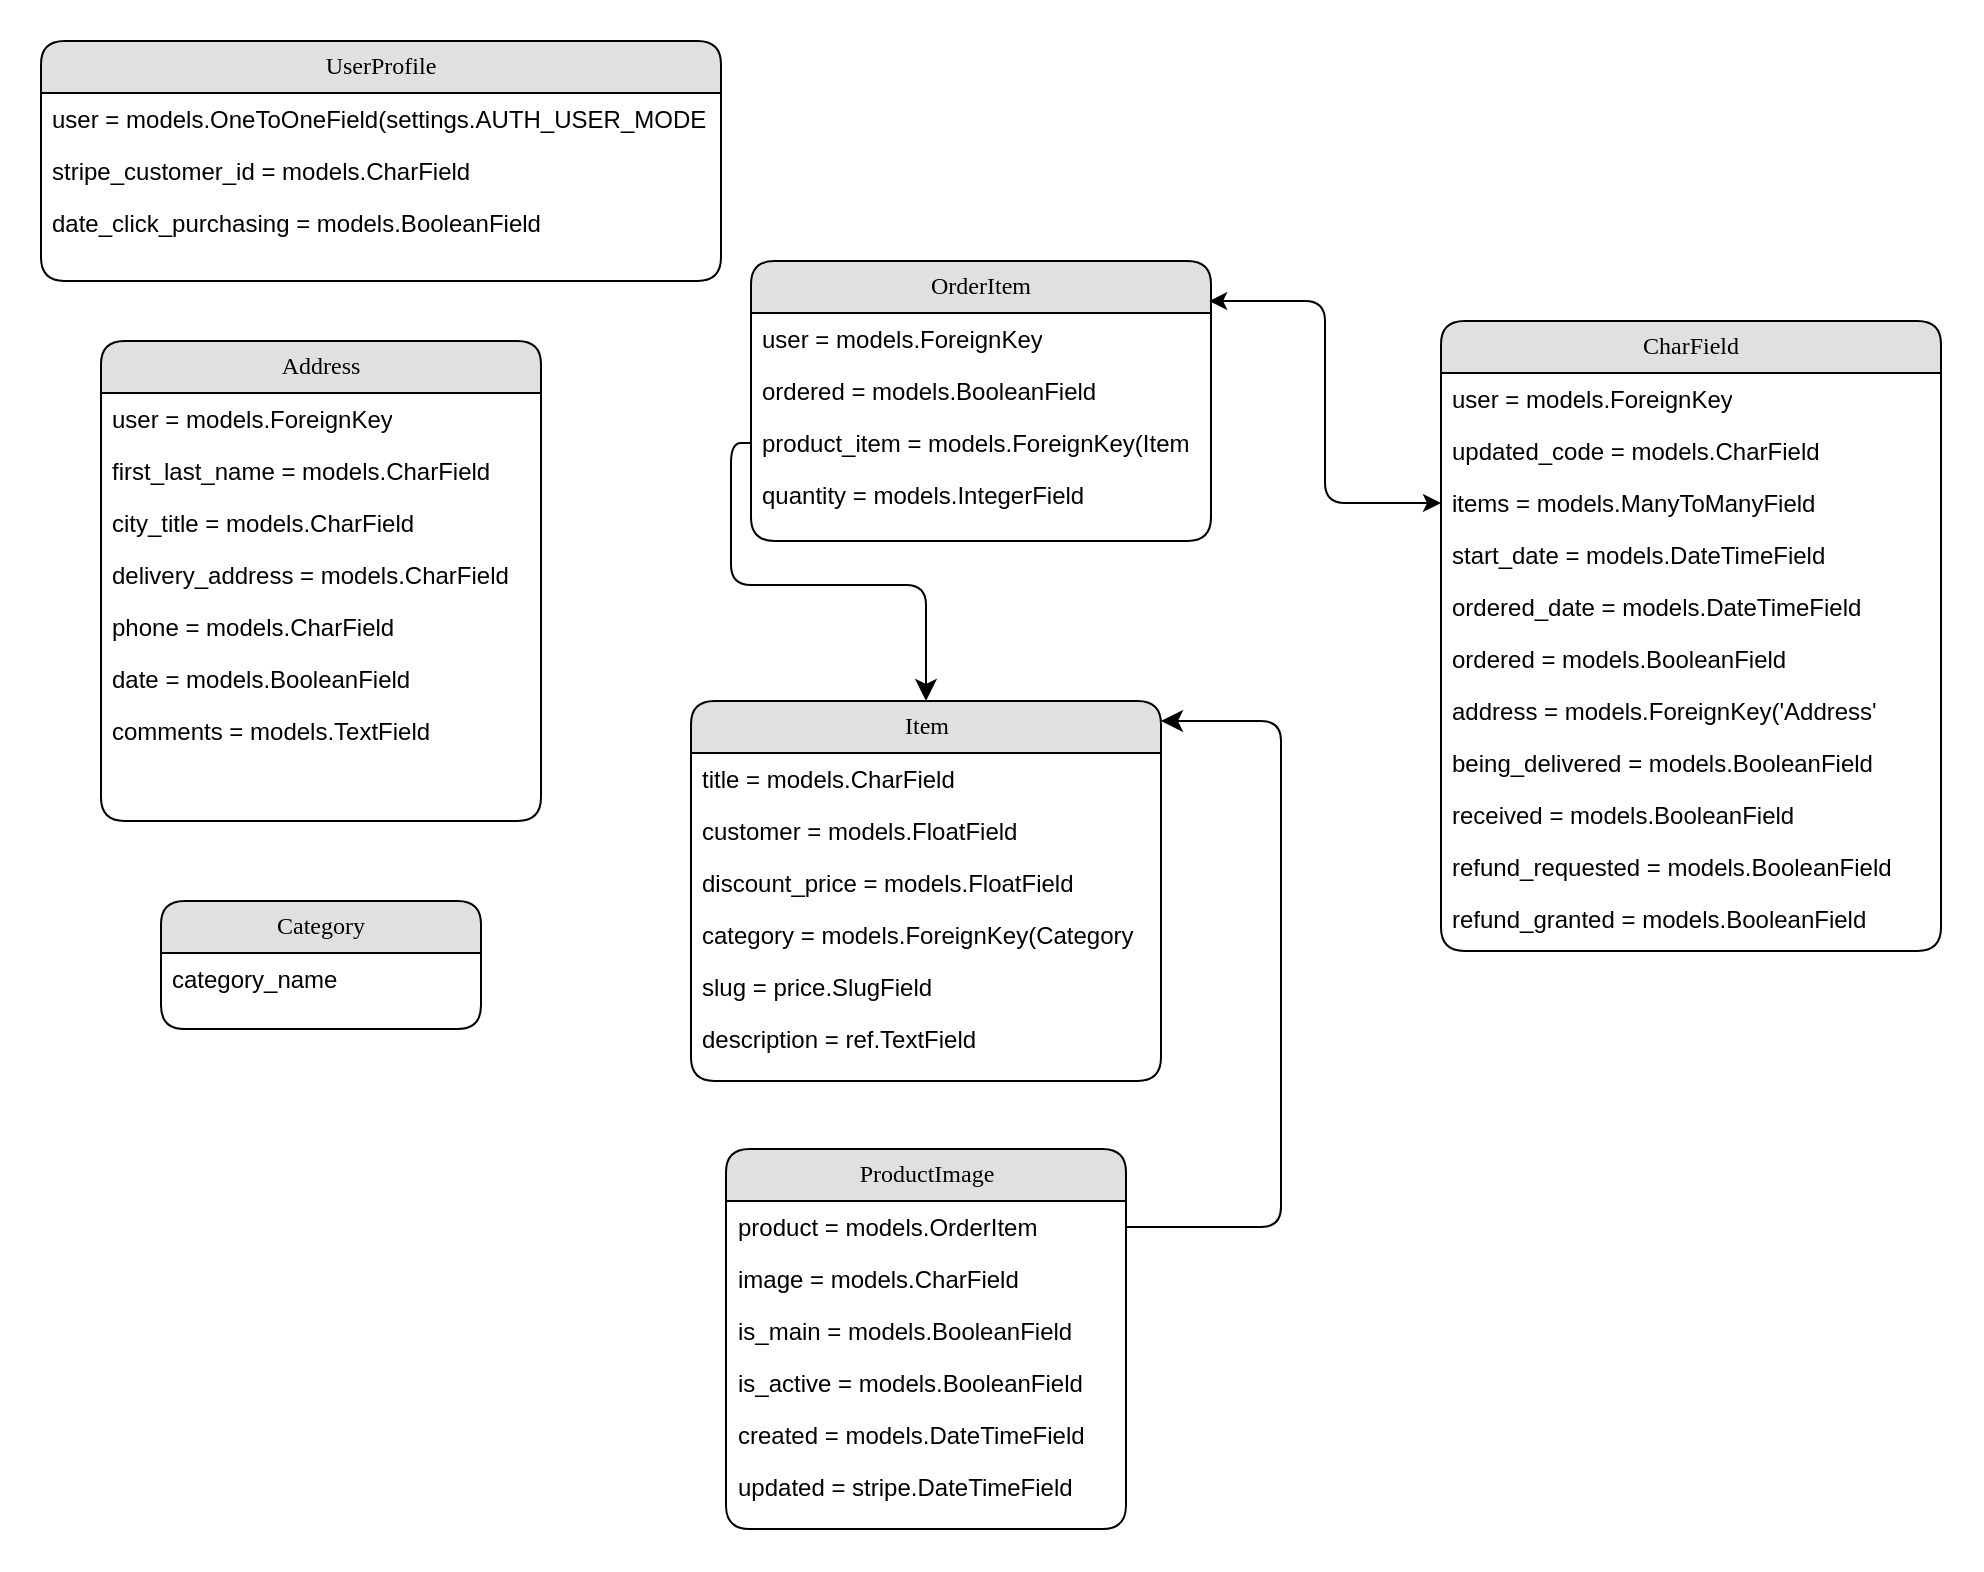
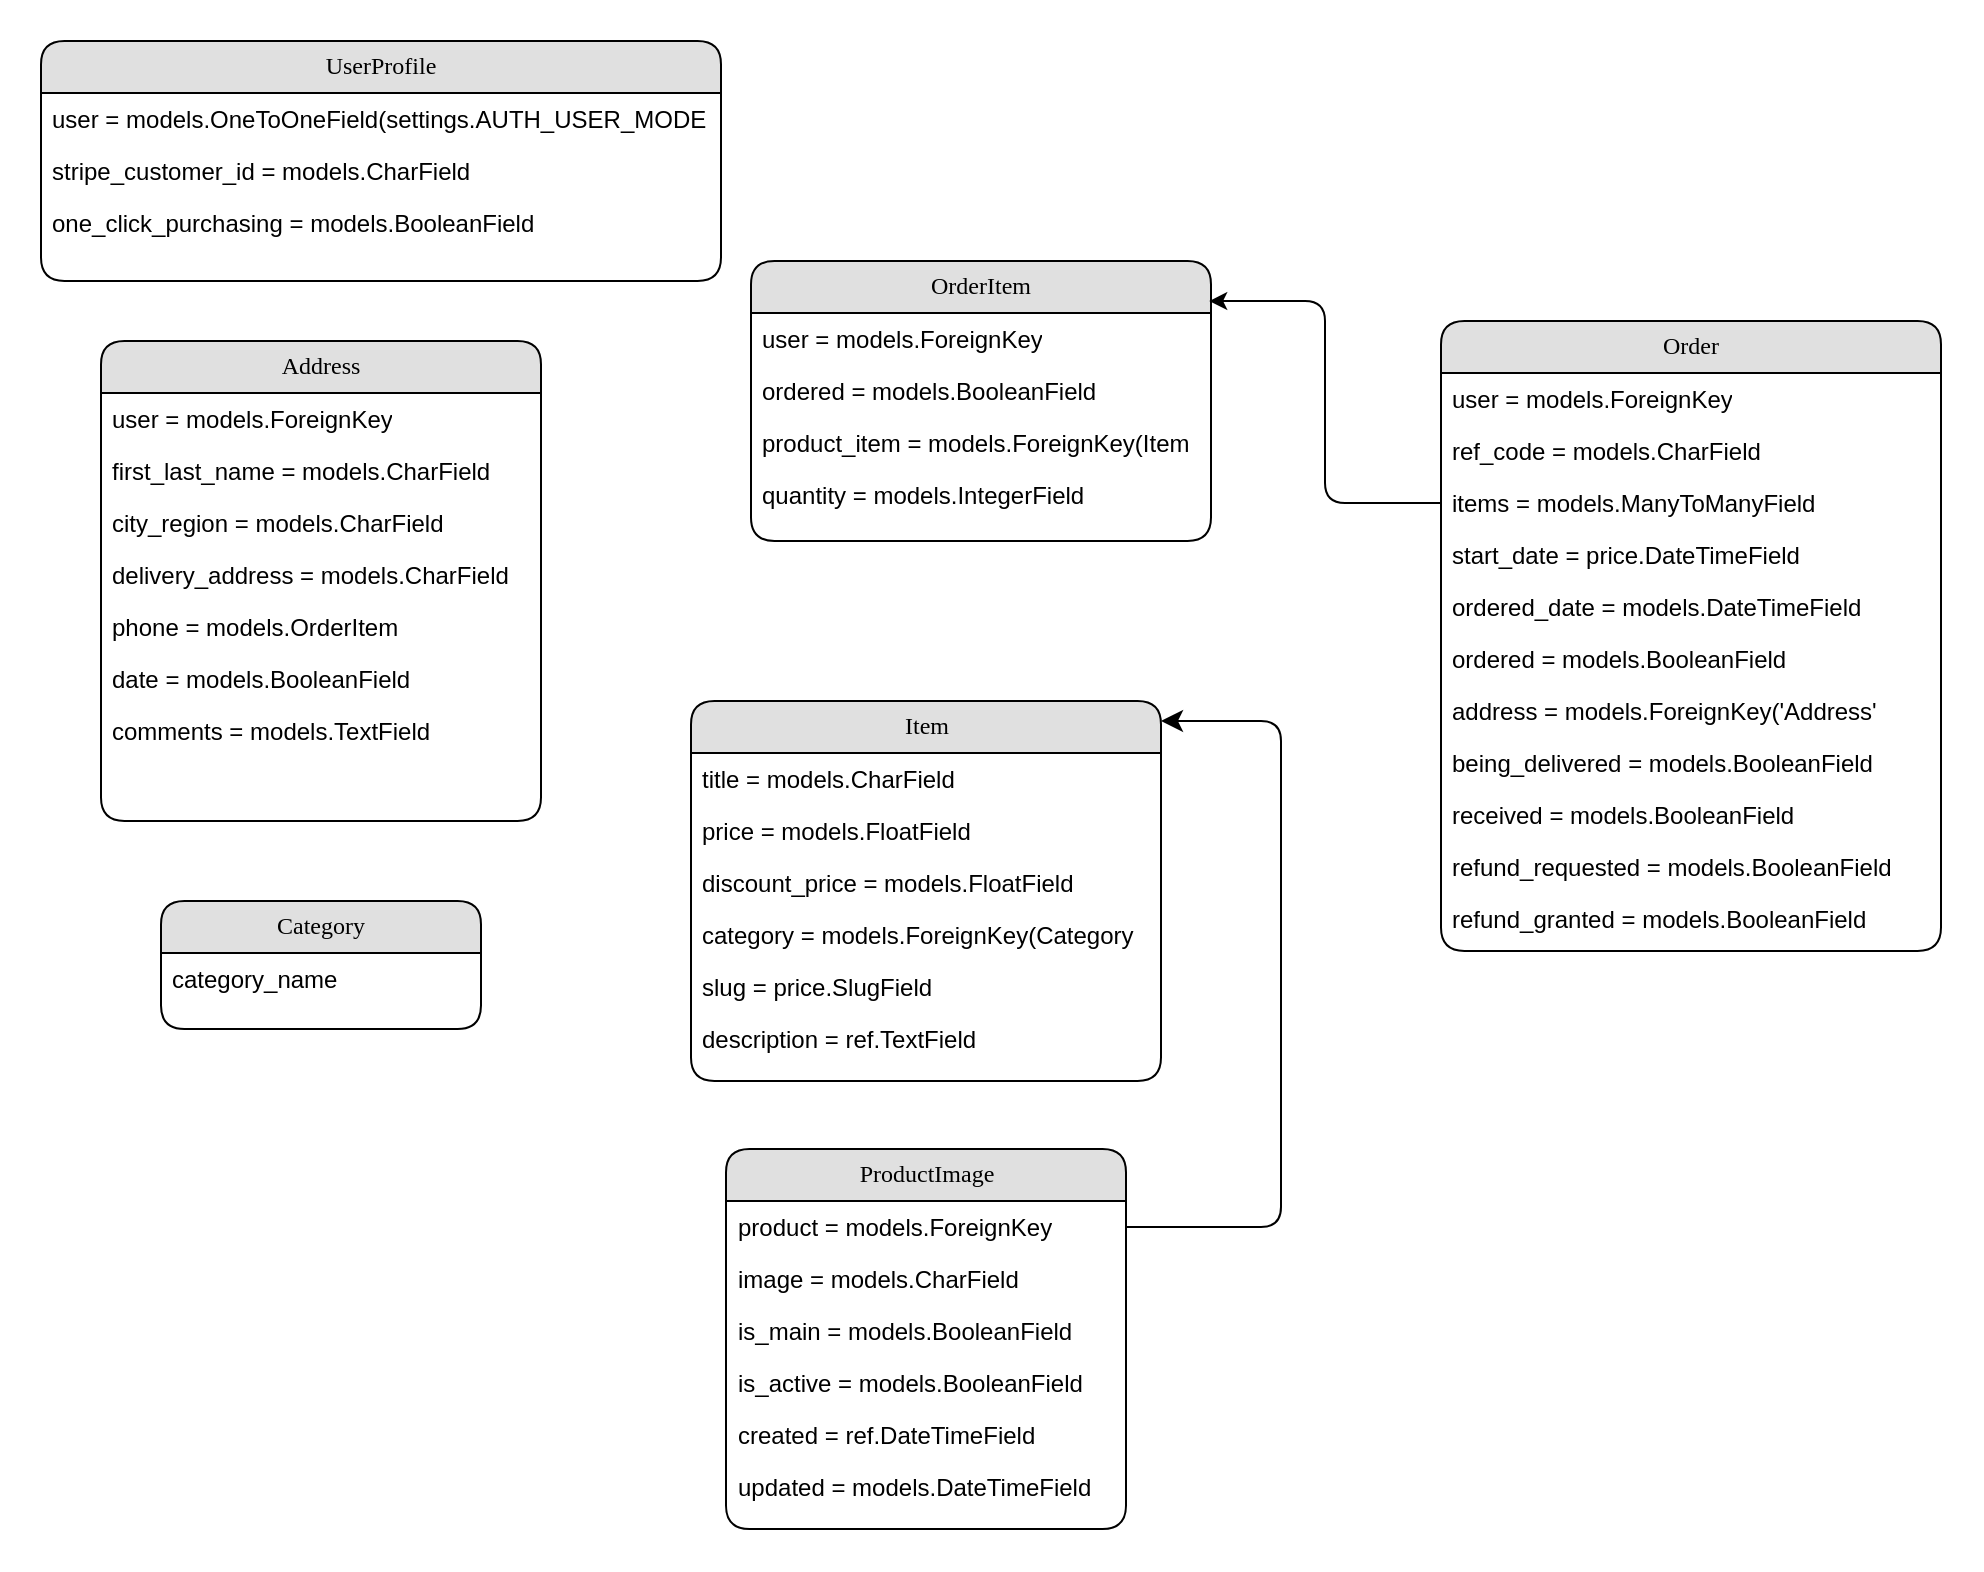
node "date_click_purchasing = models.BooleanField": label "date_click_purchasing = models.BooleanField" -> "one_click_purchasing = models.BooleanField"
node "CharField": label "CharField" -> "Order"
node "updated_code = models.CharField": label "updated_code = models.CharField" -> "ref_code = models.CharField"
edge "OrderItem" -- "items = models.ManyToManyField": arrowhead classic -> none
node "city_title = models.CharField": label "city_title = models.CharField" -> "city_region = models.CharField"
node "start_date = models.DateTimeField": label "start_date = models.DateTimeField" -> "start_date = price.DateTimeField"
edge "product_item = models.ForeignKey(Item" -> "Item": removed
node "phone = models.CharField": label "phone = models.CharField" -> "phone = models.OrderItem"
node "customer = models.FloatField": label "customer = models.FloatField" -> "price = models.FloatField"
node "product = models.OrderItem": label "product = models.OrderItem" -> "product = models.ForeignKey"
node "created = models.DateTimeField": label "created = models.DateTimeField" -> "created = ref.DateTimeField"
node "updated = stripe.DateTimeField": label "updated = stripe.DateTimeField" -> "updated = models.DateTimeField"
